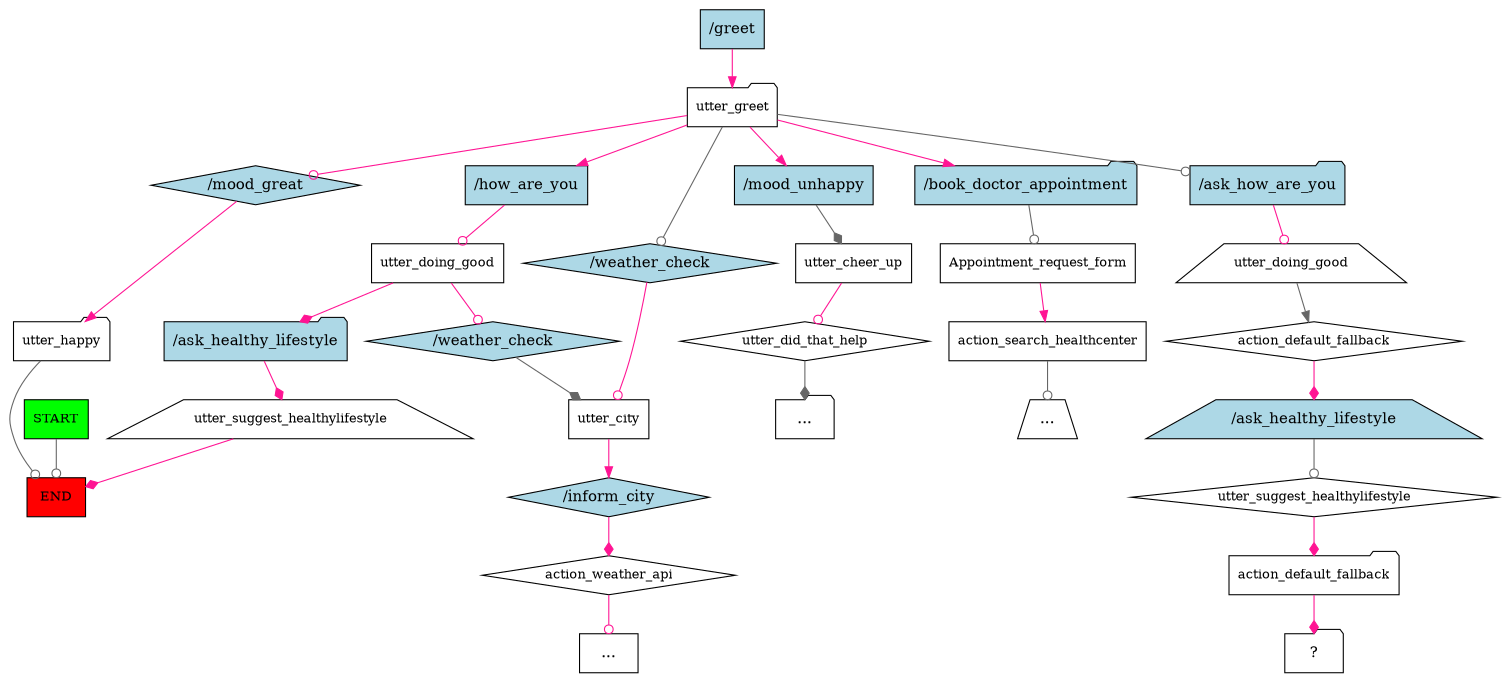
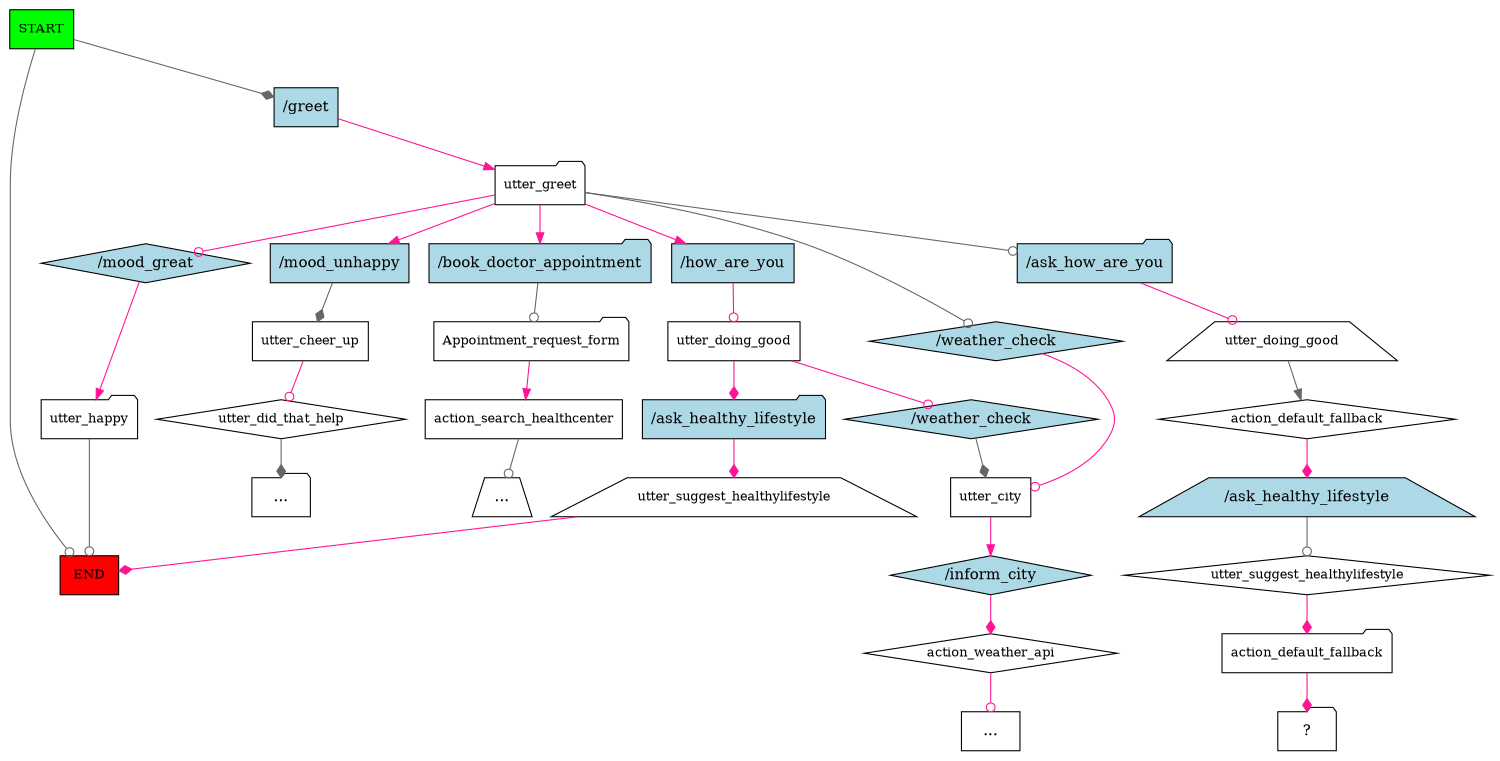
edge "START" -> "/greet": added
node "Appointment_request_form": shape box -> folder
